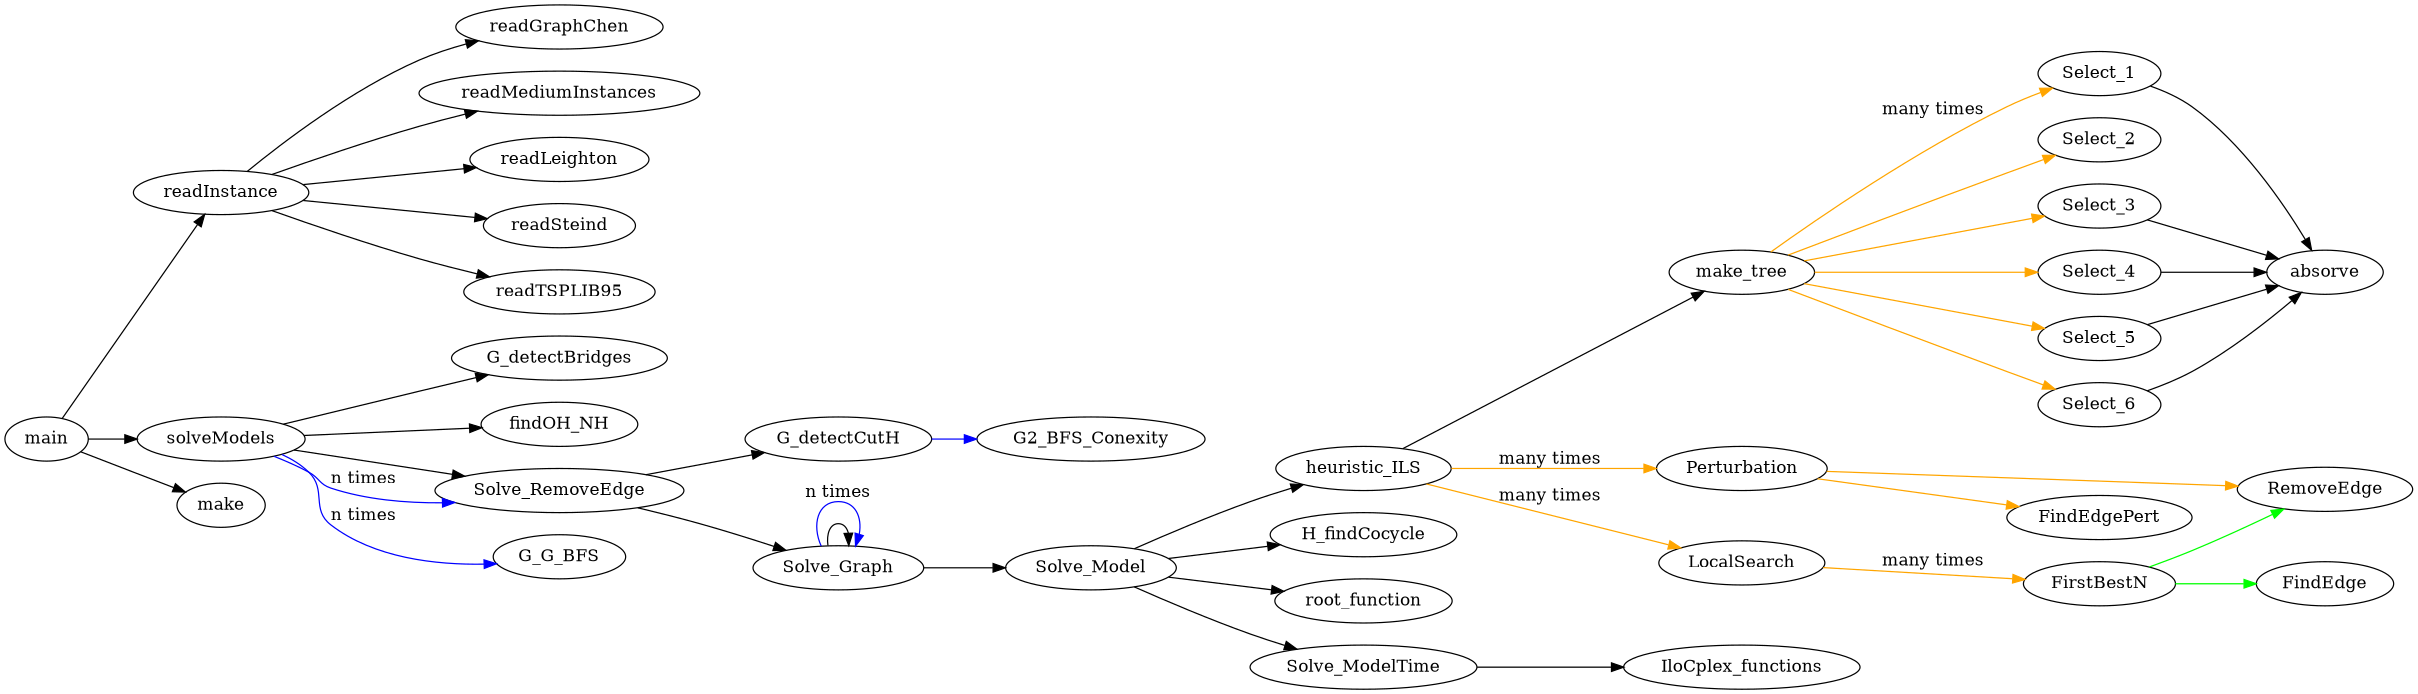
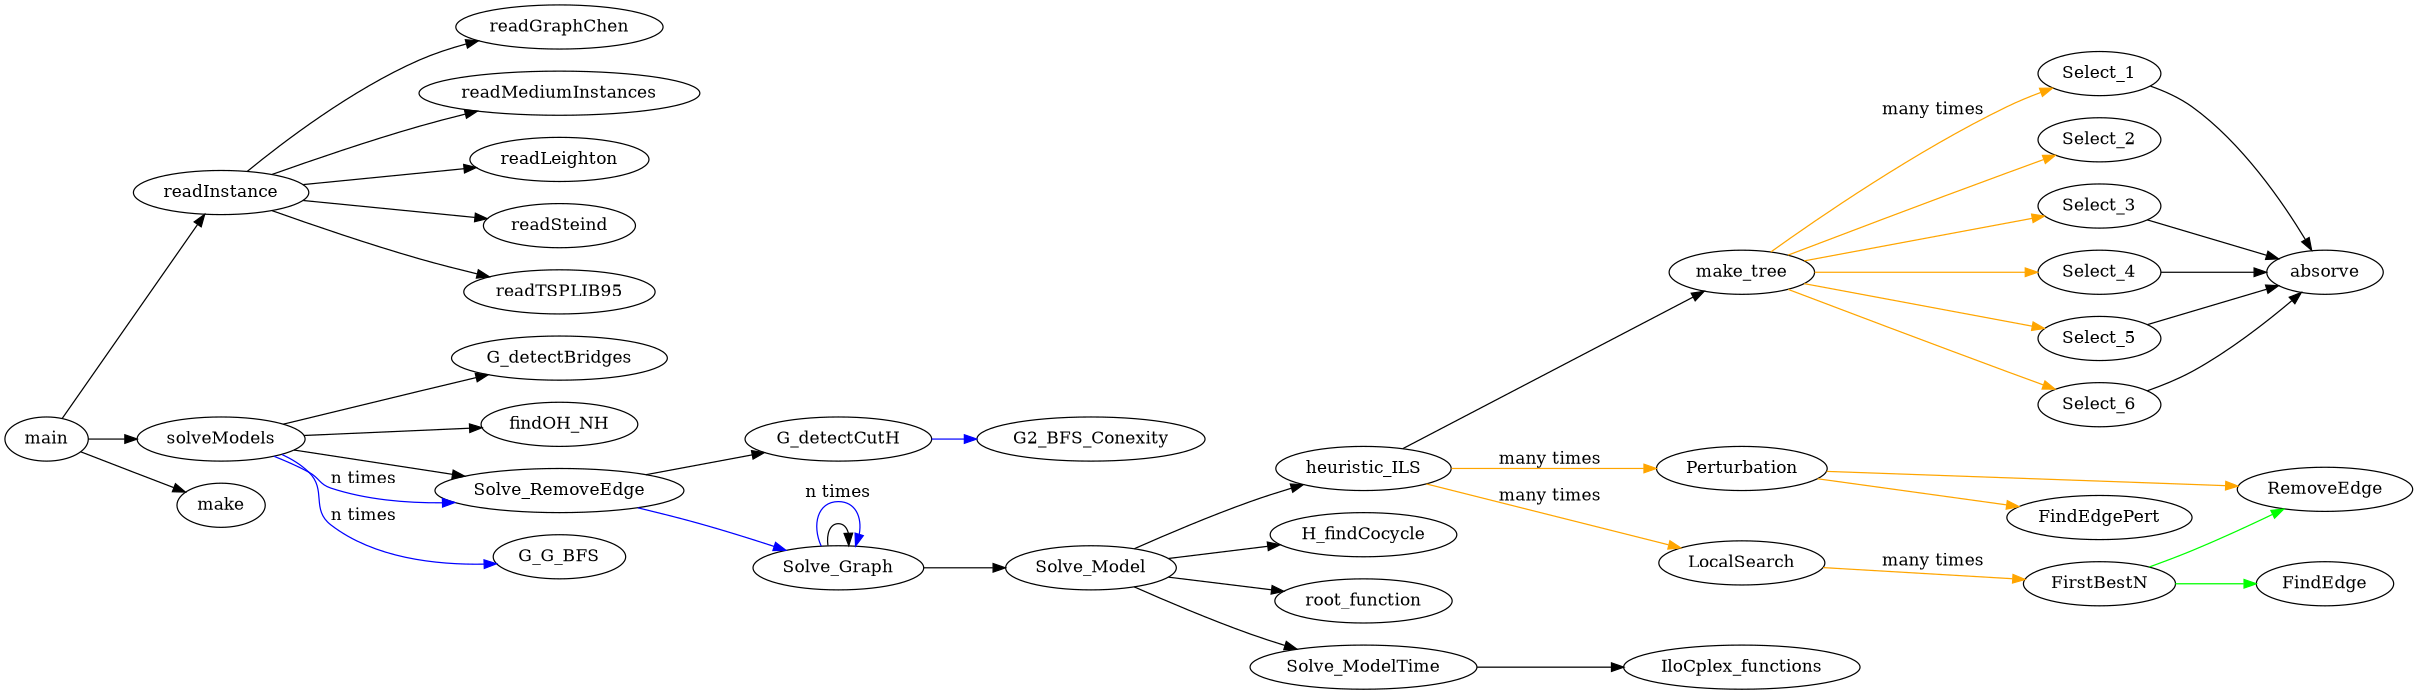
edge "Solve_RemoveEdge" -> "Solve_Graph": color black -> blue
